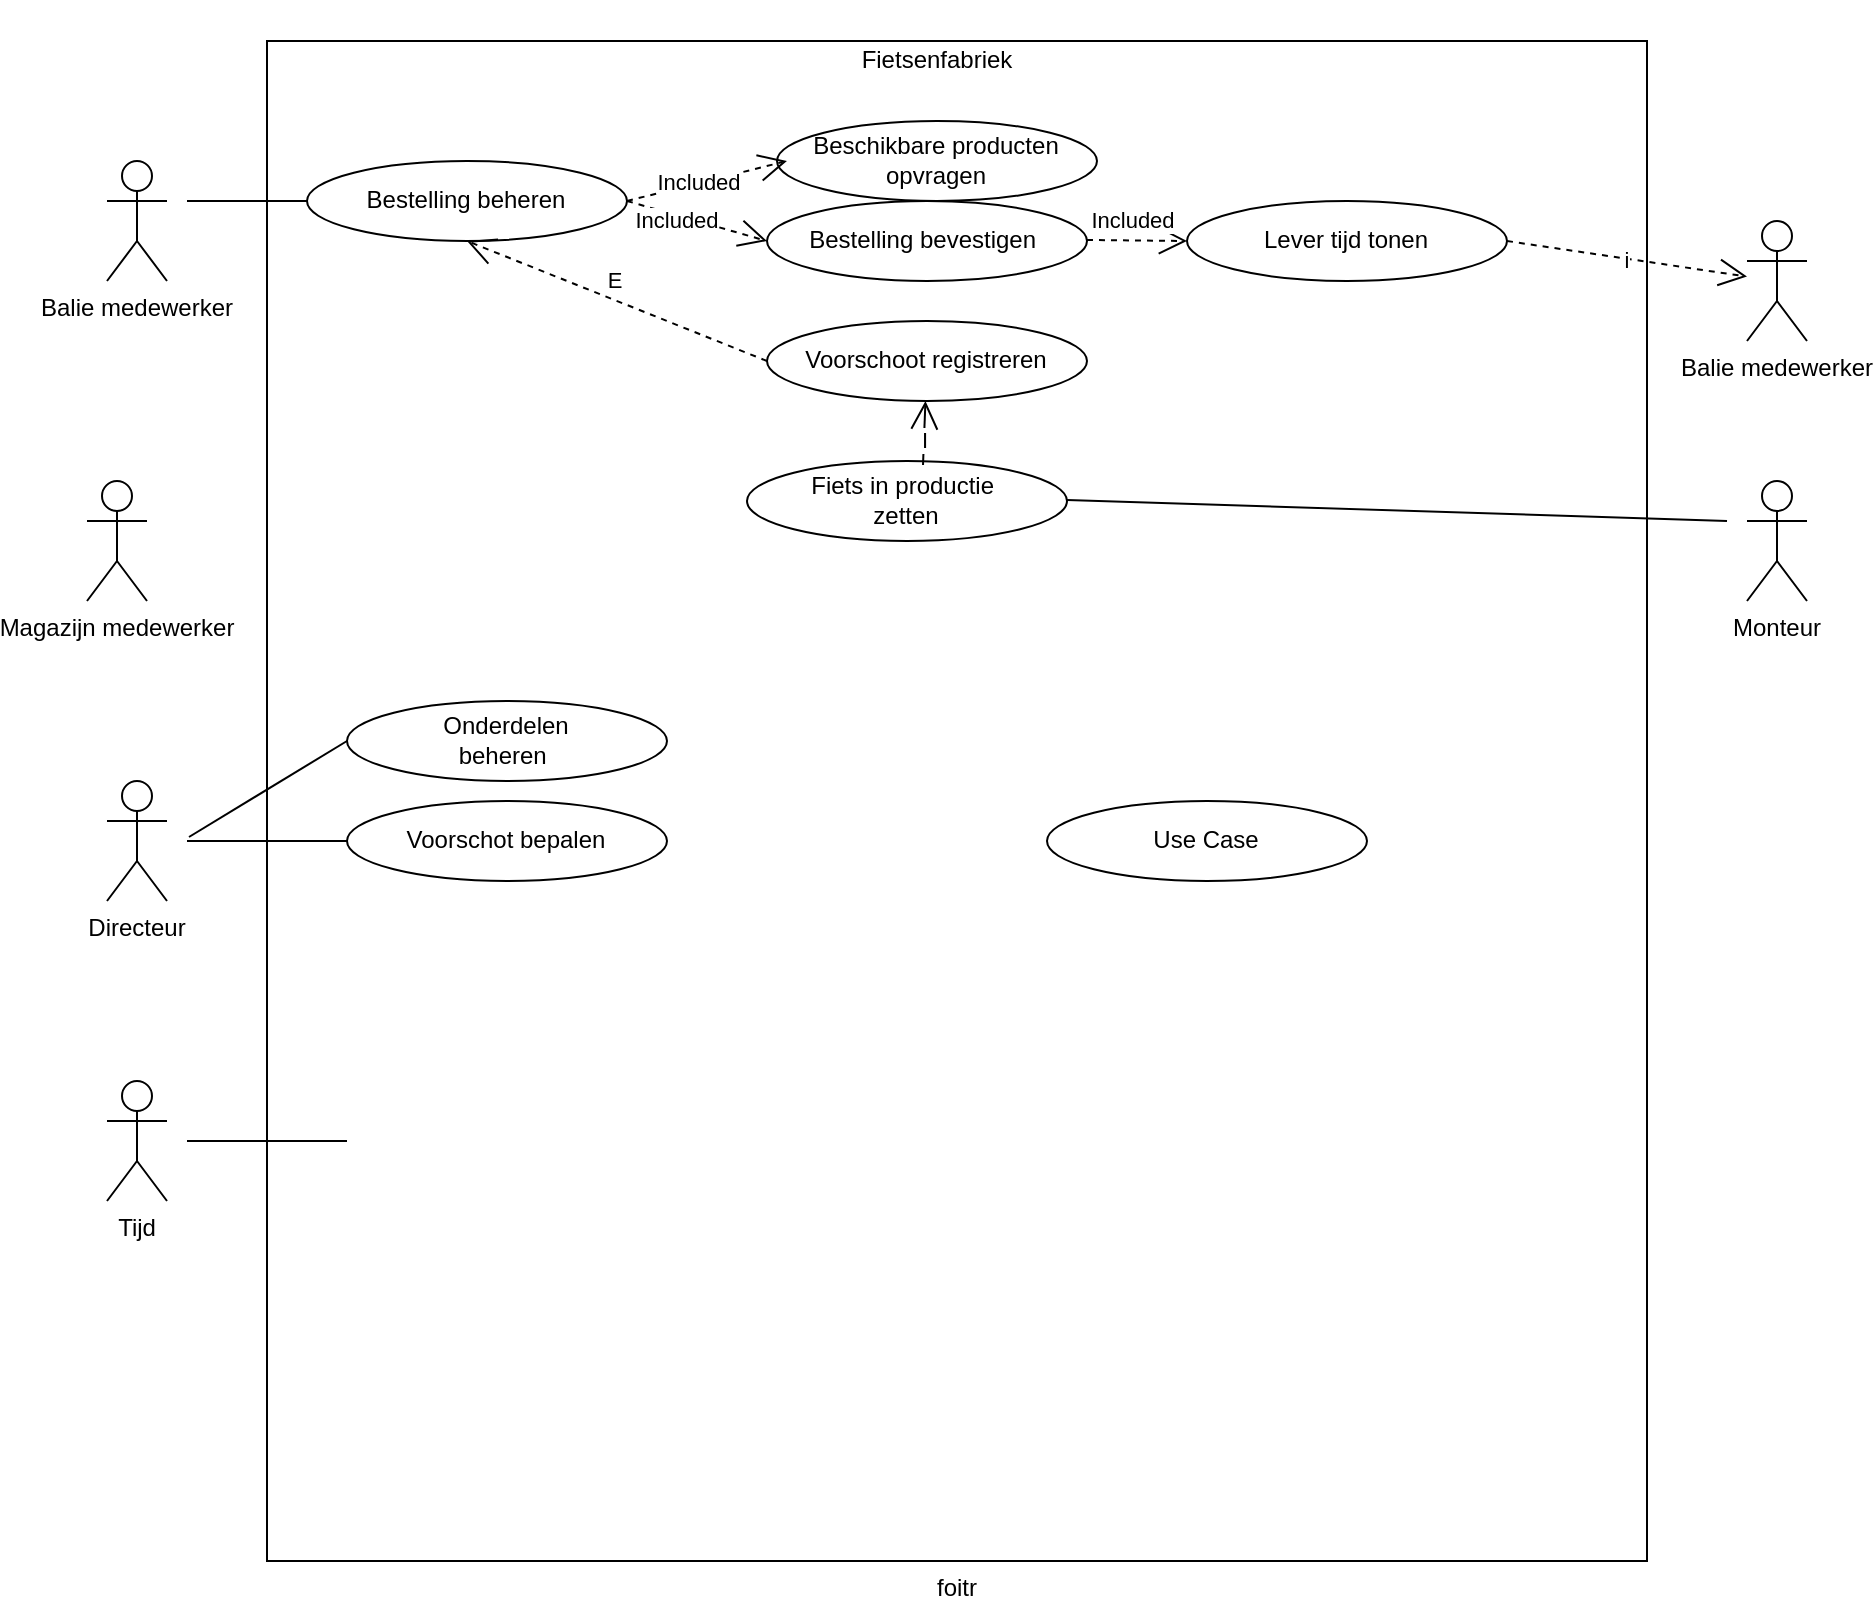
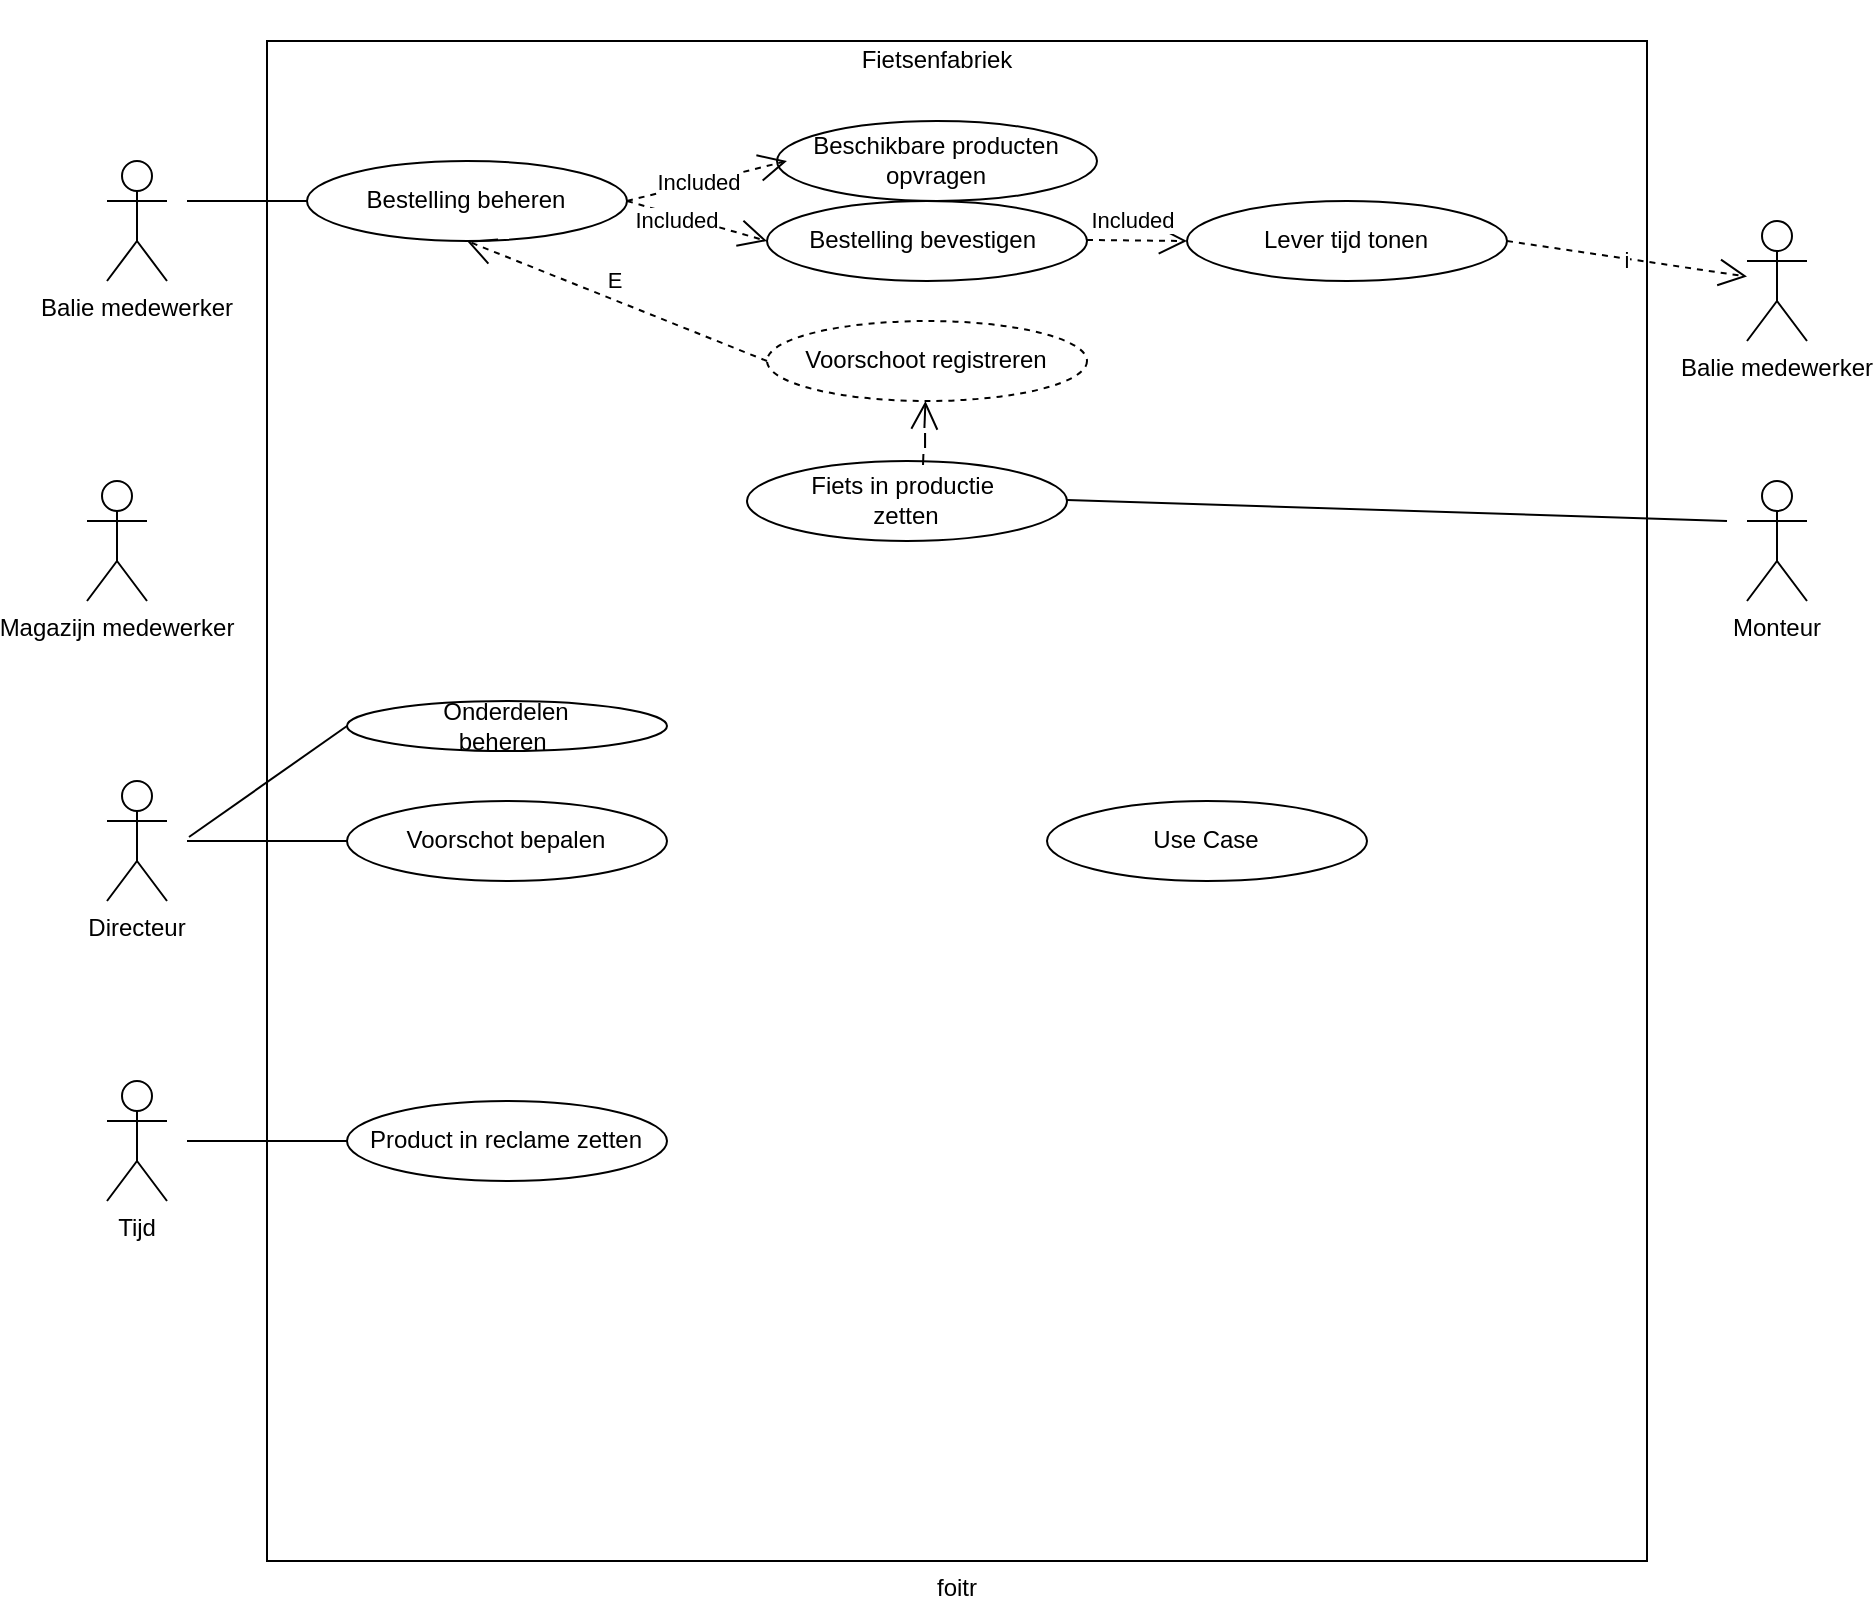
node "Voorschoot registreren": style solid -> dashed
node "Onderdelen beheren": size 320x80 -> 320x50
node "Product in reclame zetten": added
